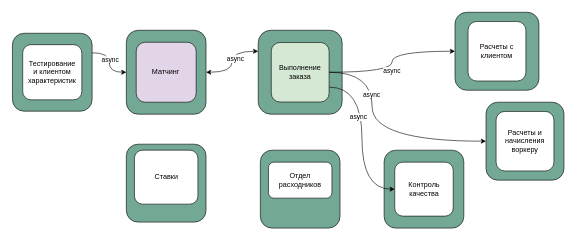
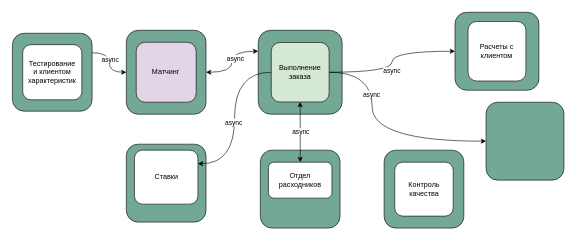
edge "Выполнение заказа" -> "Ставки": added, label "async"
edge "Выполнение заказа" -- "Отдел расходников": added, label "async"
node "Расчеты и начисления воркеру": removed
edge "Выполнение заказа" -> "Контроль качества": removed, label "async"
